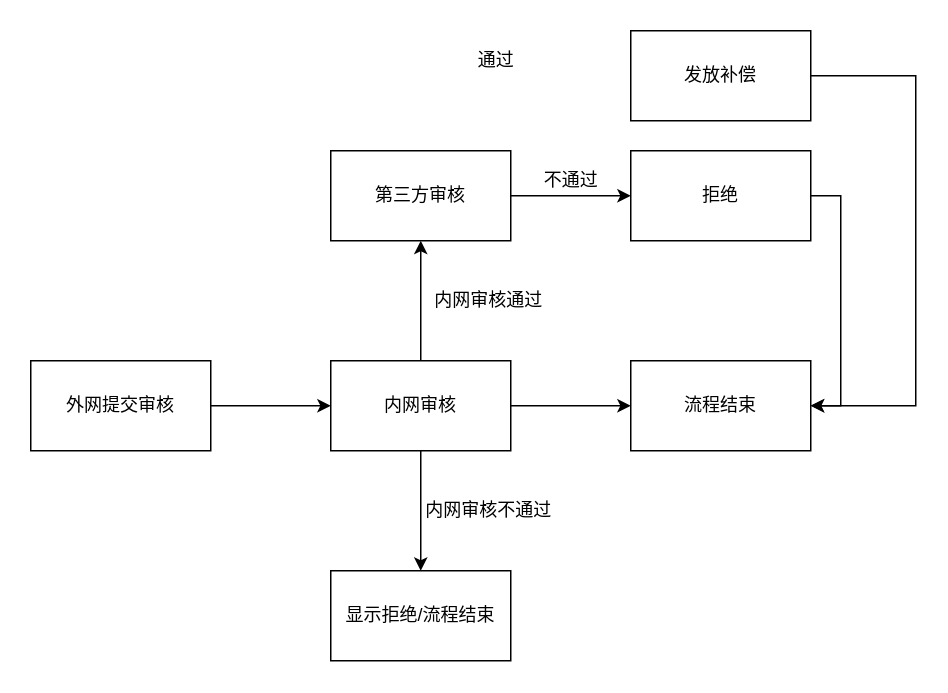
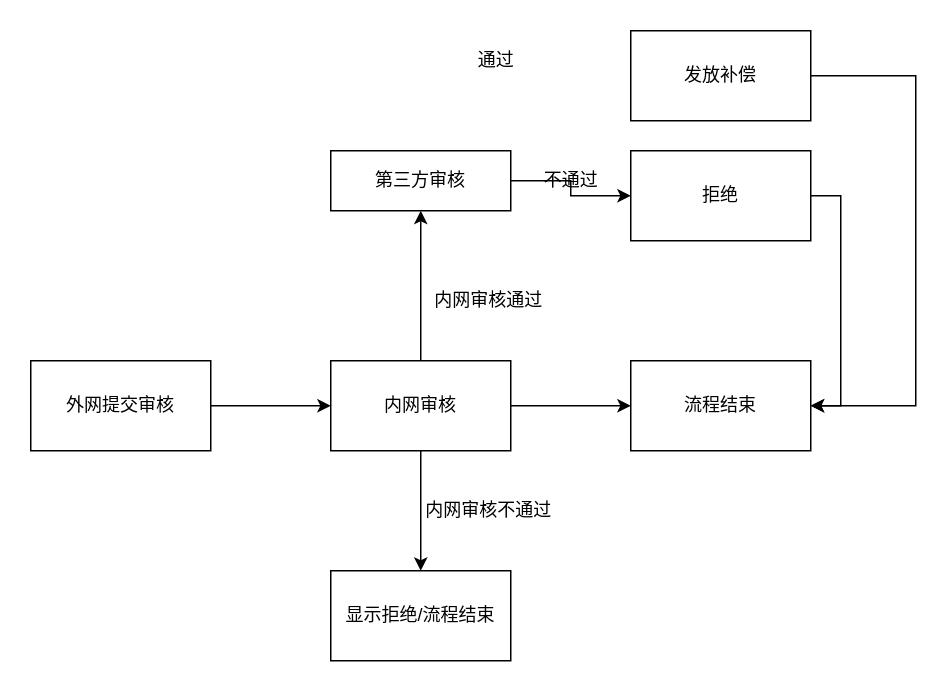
node "第三方审核": size 180x90 -> 180x60
